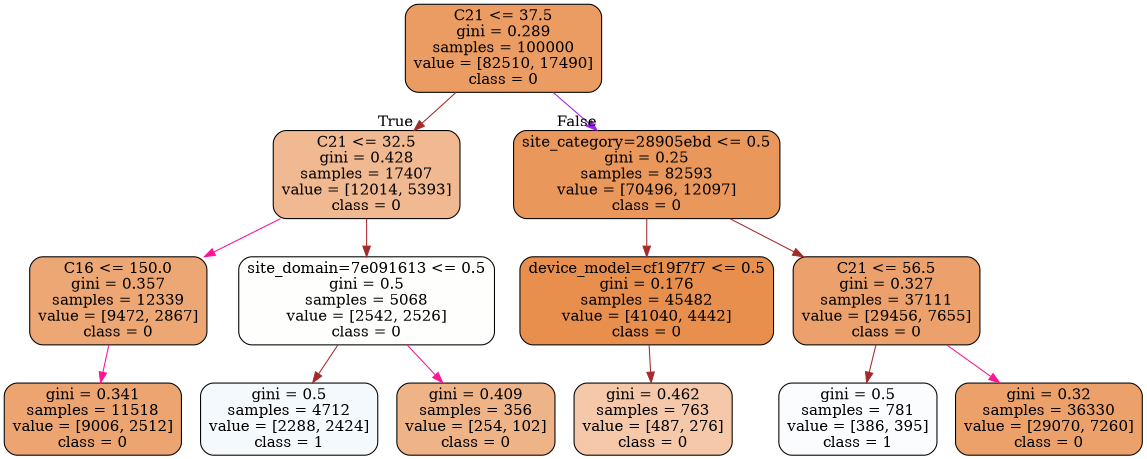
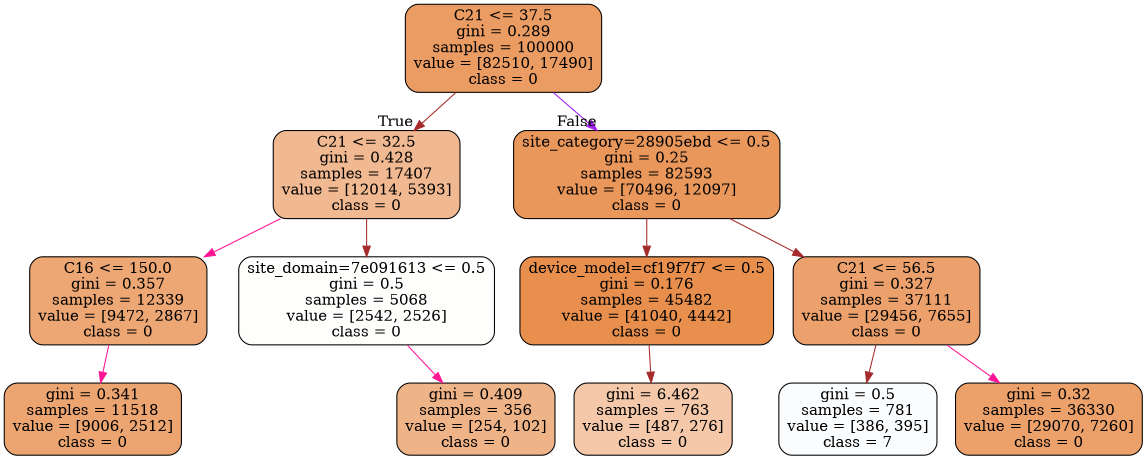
node "gini = 0.5 samples = 4712 value = [2288, 2424] class = 1": removed
node "gini = 0.462 samples = 763 value = [487, 276] class = 0": label "gini = 0.462 samples = 763 value = [487, 276] class = 0" -> "gini = 6.462 samples = 763 value = [487, 276] class = 0"
node "gini = 0.5 samples = 781 value = [386, 395] class = 1": label "gini = 0.5 samples = 781 value = [386, 395] class = 1" -> "gini = 0.5 samples = 781 value = [386, 395] class = 7"
